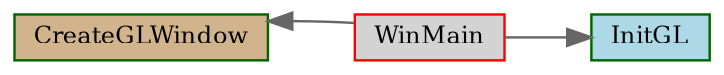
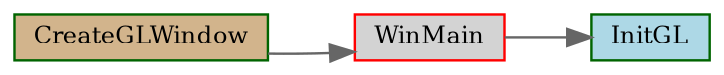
edge "WinMain" -> "CreateGLWindow": reversed
